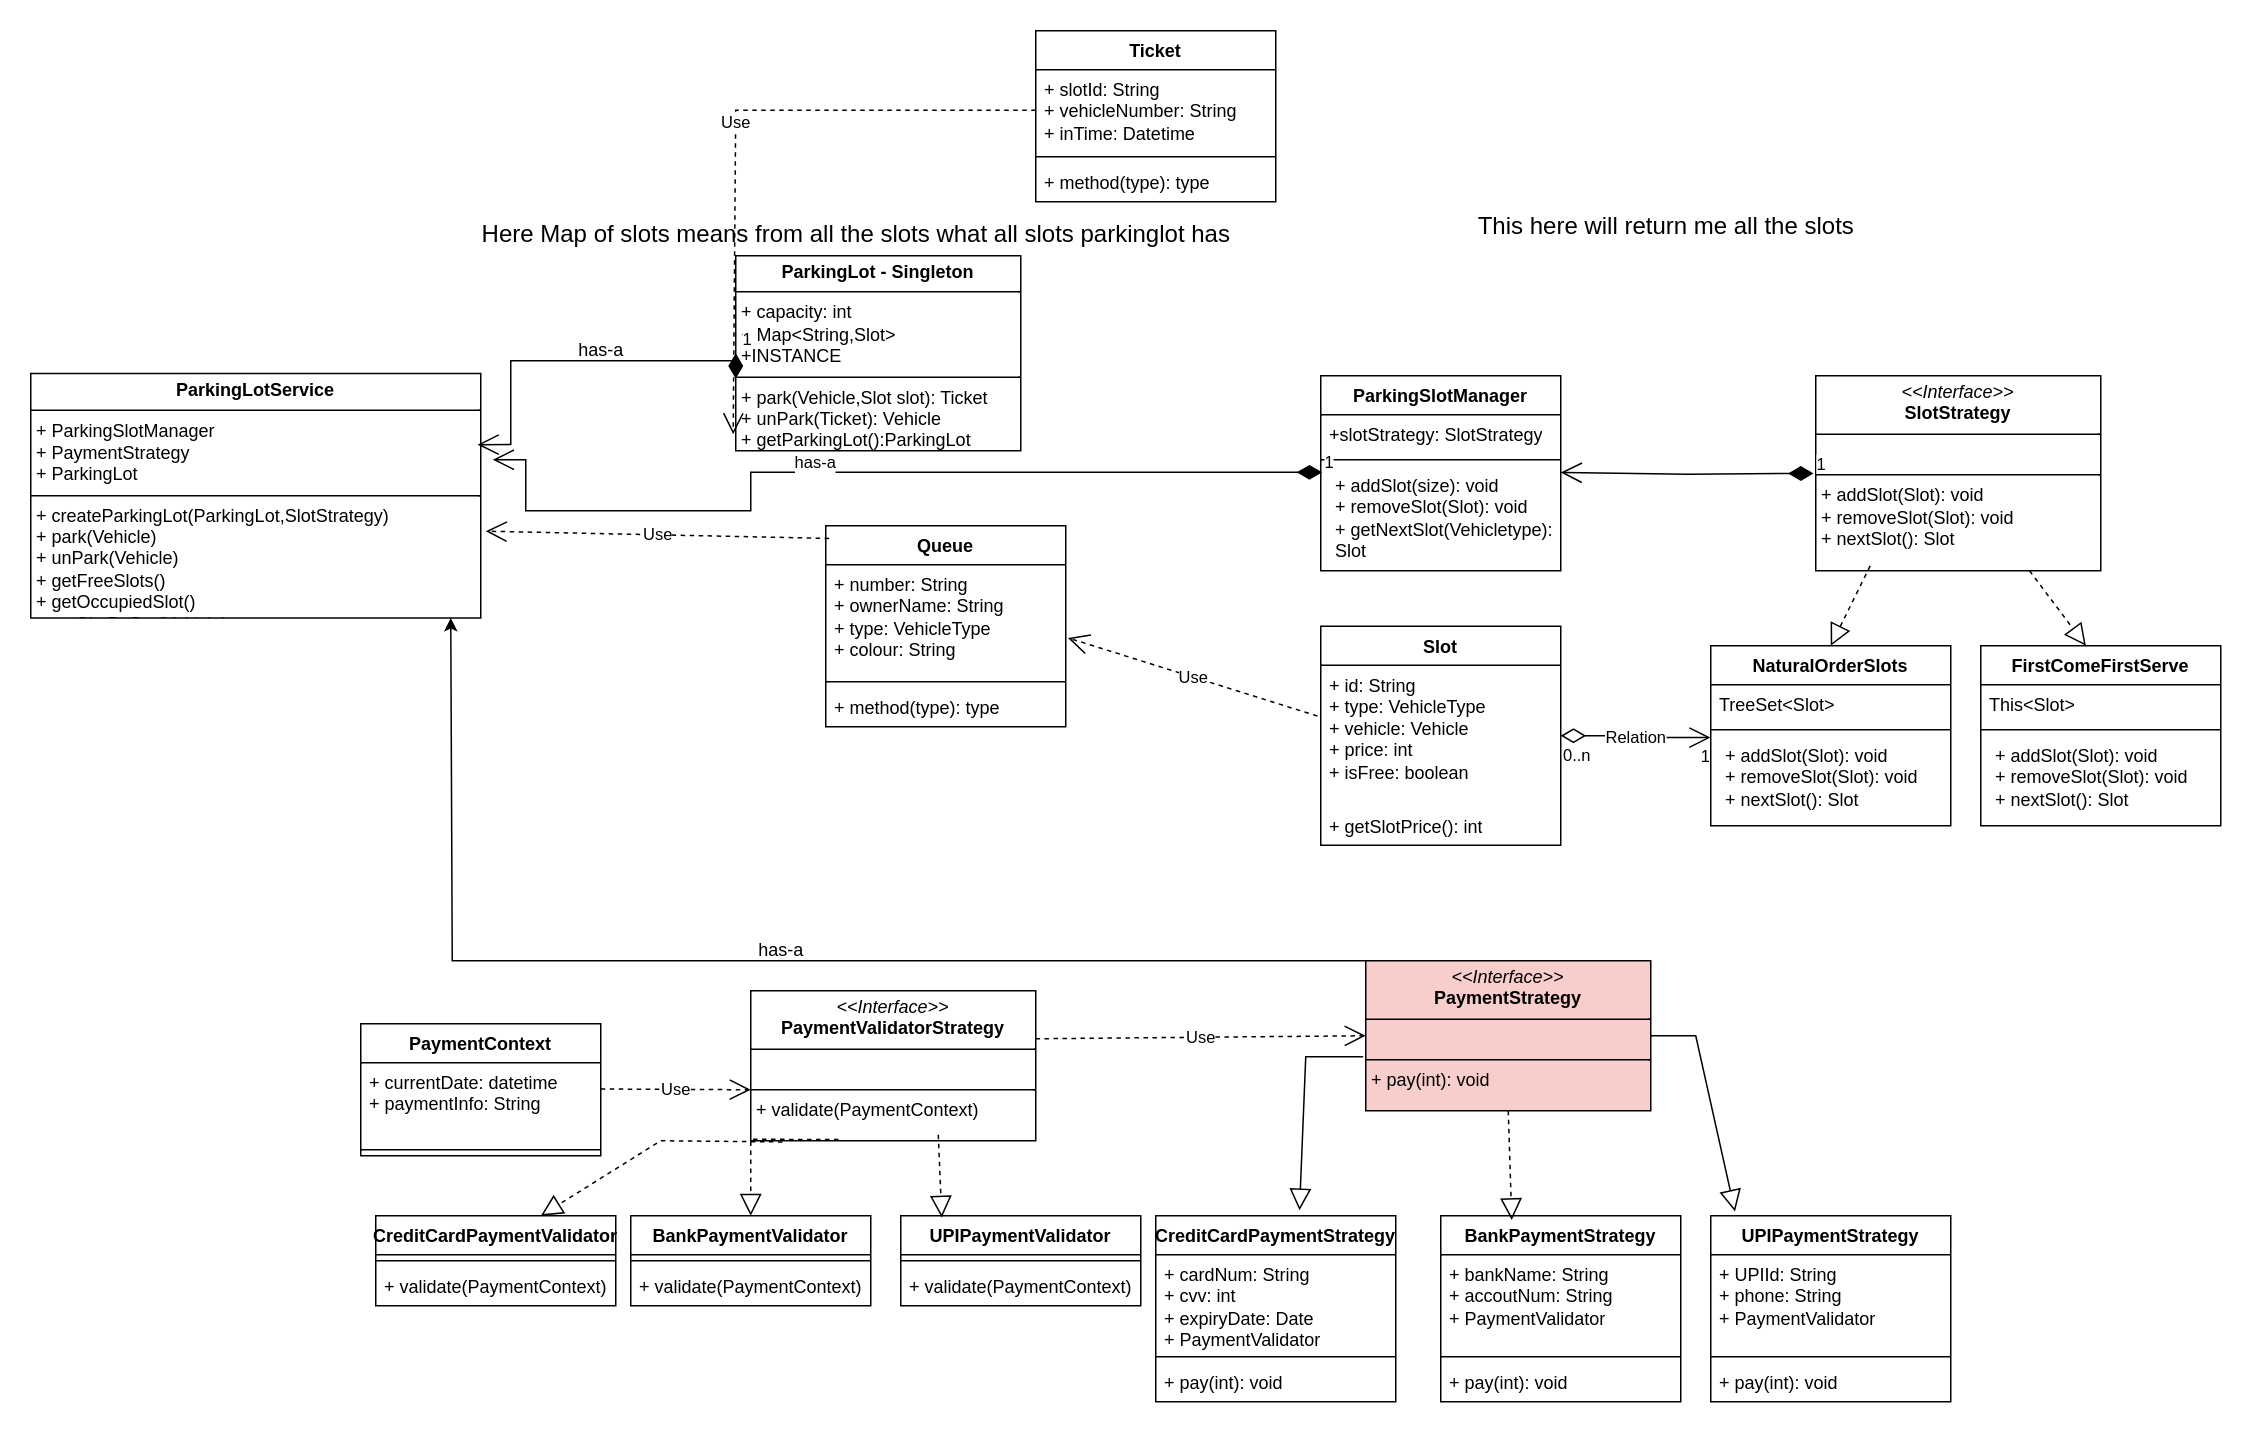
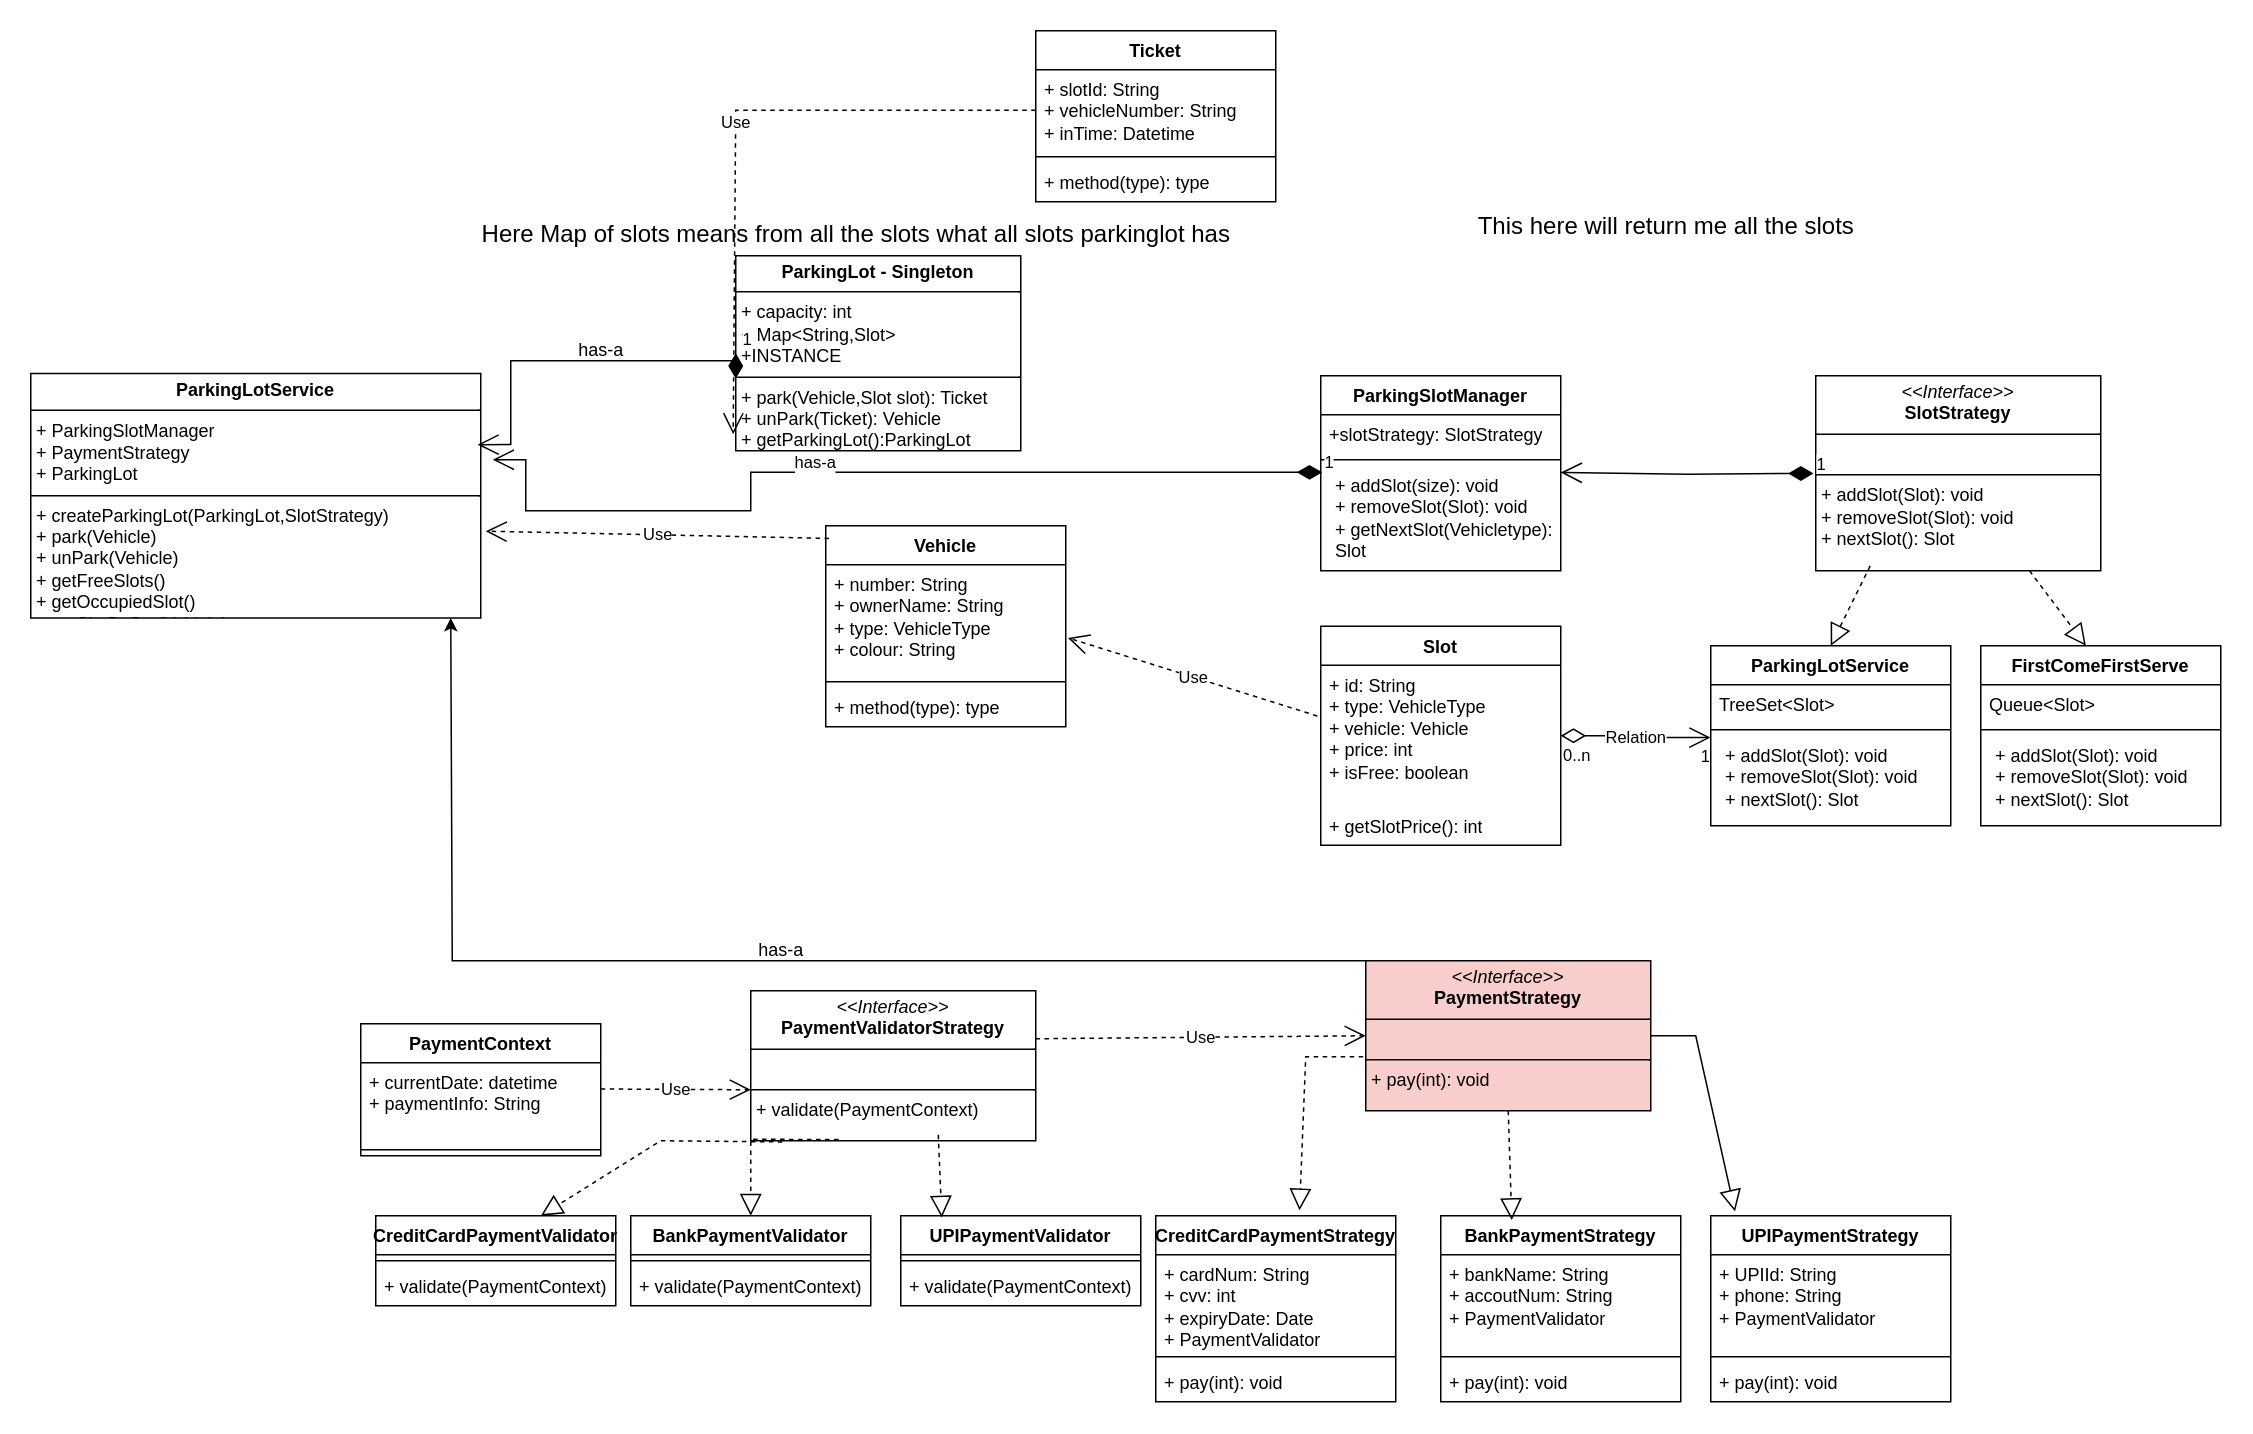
node "Queue": label "Queue" -> "Vehicle"
node "NaturalOrderSlots": label "NaturalOrderSlots" -> "ParkingLotService"
node "This<Slot>": label "This<Slot>" -> "Queue<Slot>"
edge "<<Interface>> PaymentStrategy + pay(int): void" -> "CreditCardPaymentStrategy": style solid -> dashed
